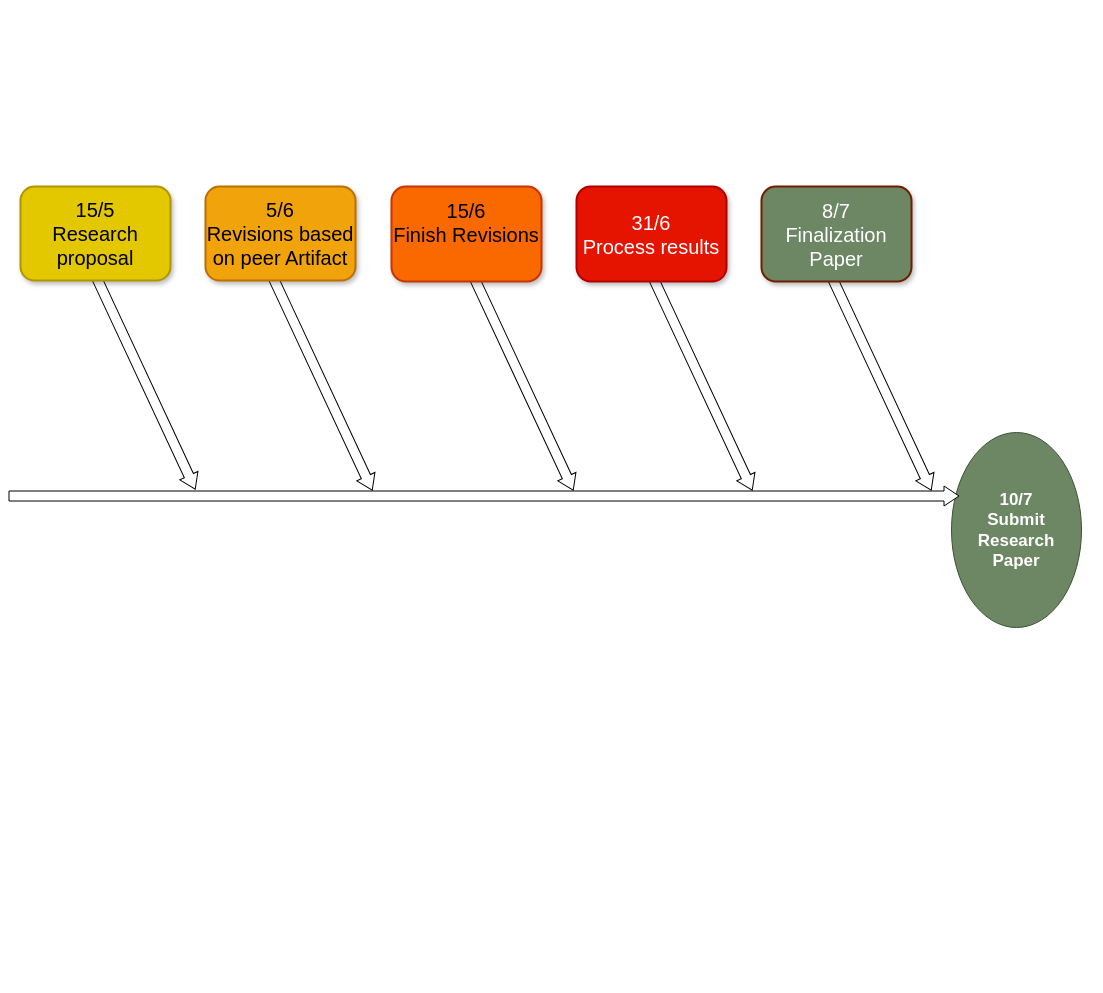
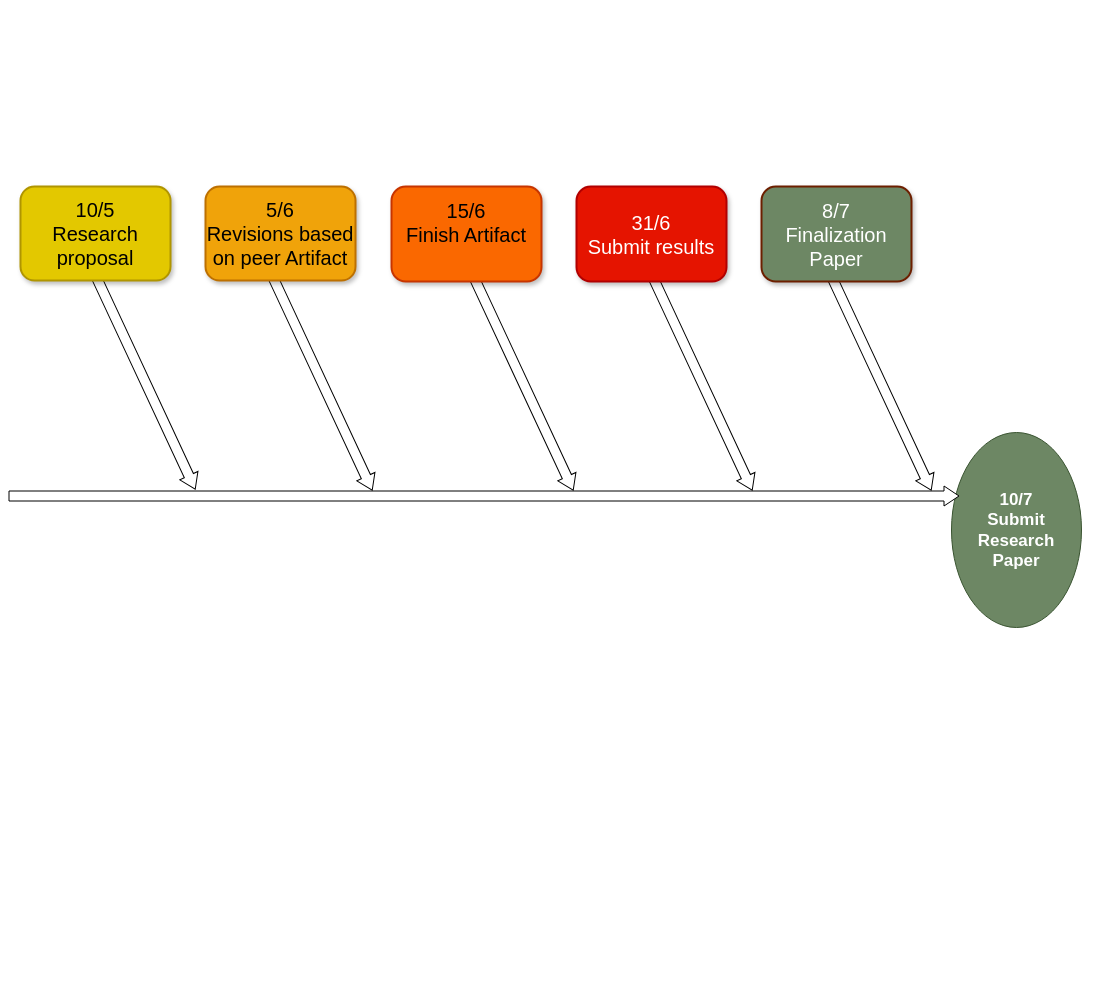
node "15/5 Research proposal": label "15/5 Research proposal" -> "10/5 Research proposal"
node "15/6 Finish Revisions": label "15/6 Finish Revisions" -> "15/6 Finish Artifact"
node "31/6 Process results": label "31/6 Process results" -> "31/6 Submit results"
